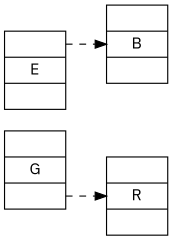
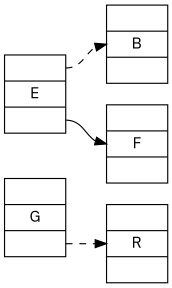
node "F": added
